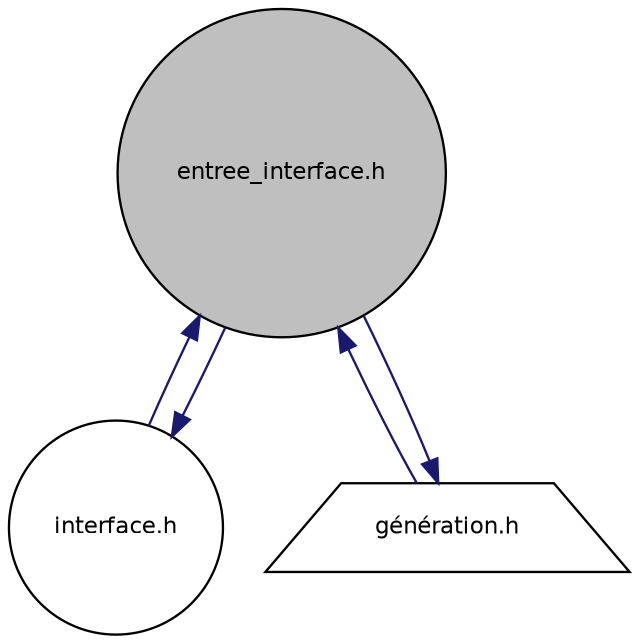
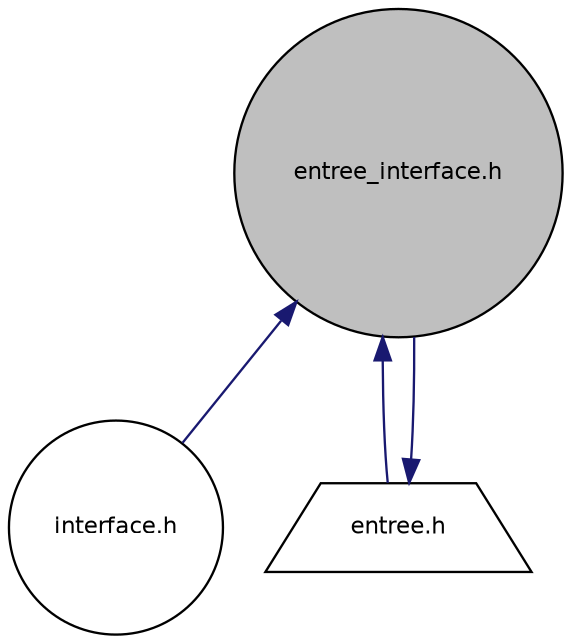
edge "entree_interface.h" -> "interface.h": removed
node "génération.h": label "génération.h" -> "entree.h"
